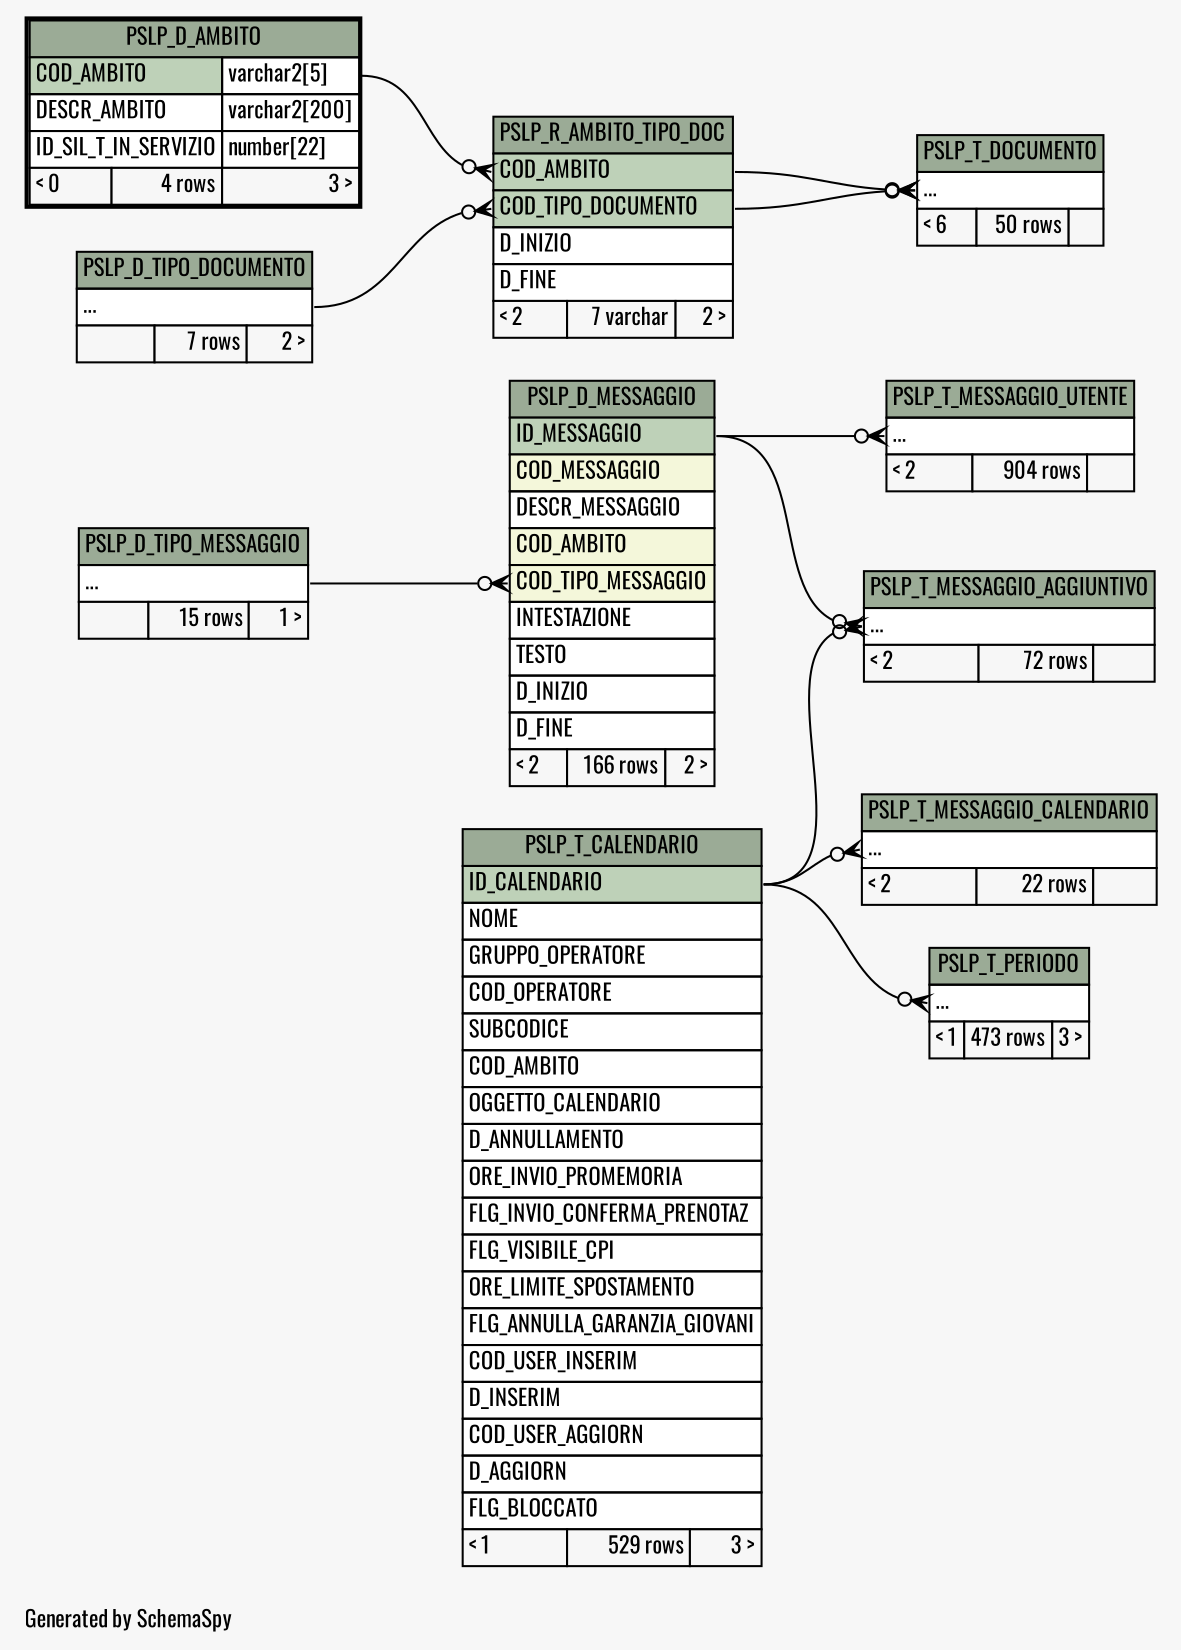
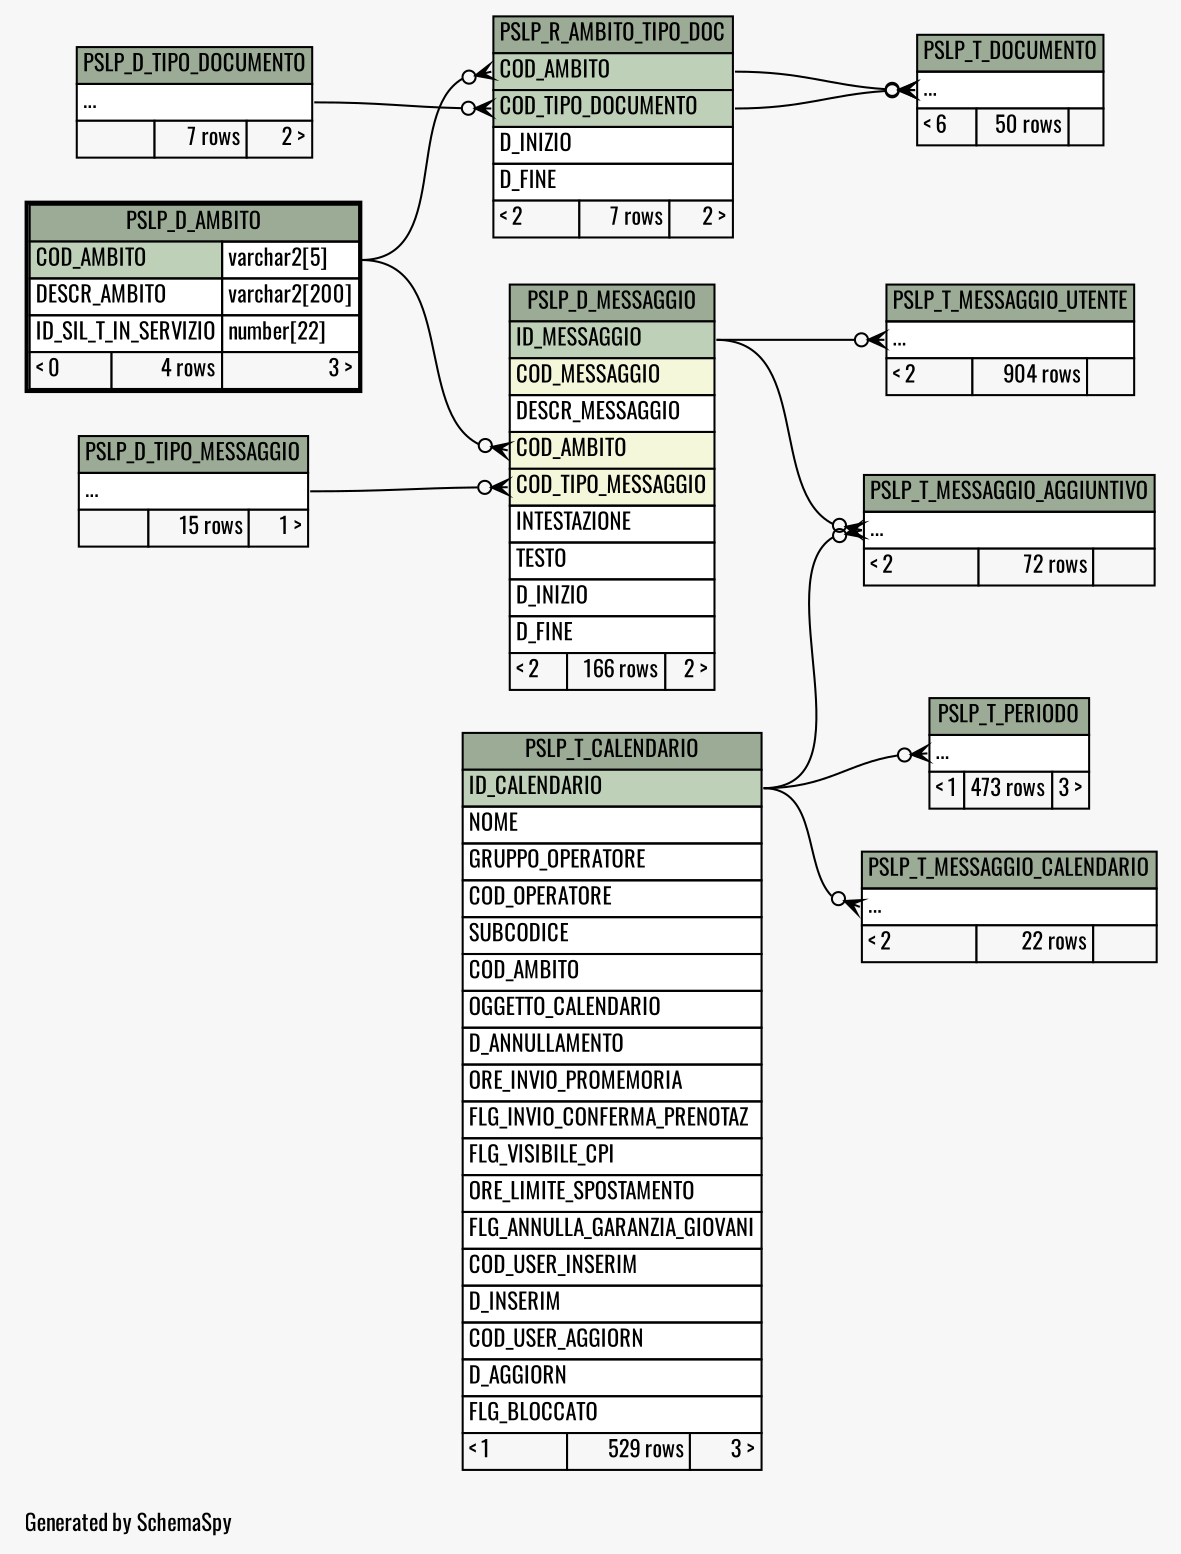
node "PSLP_R_AMBITO_TIPO_DOC": text "7 varchar" -> "7 rows"
edge "PSLP_D_AMBITO" -> "PSLP_D_MESSAGGIO": added
